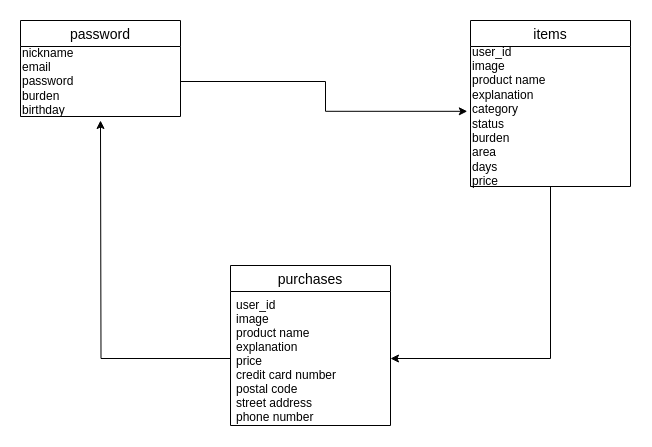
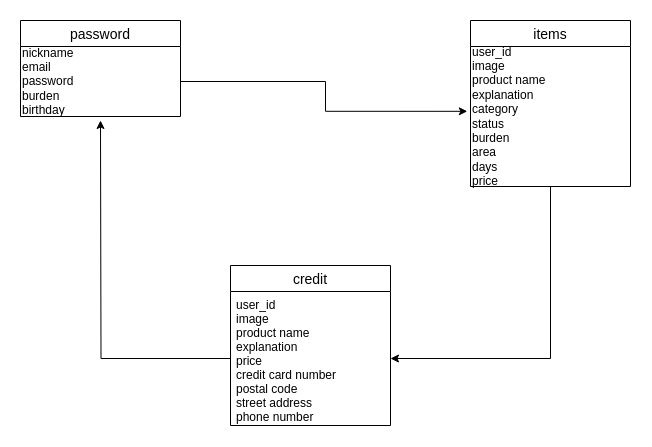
node "purchases": label "purchases" -> "credit"
